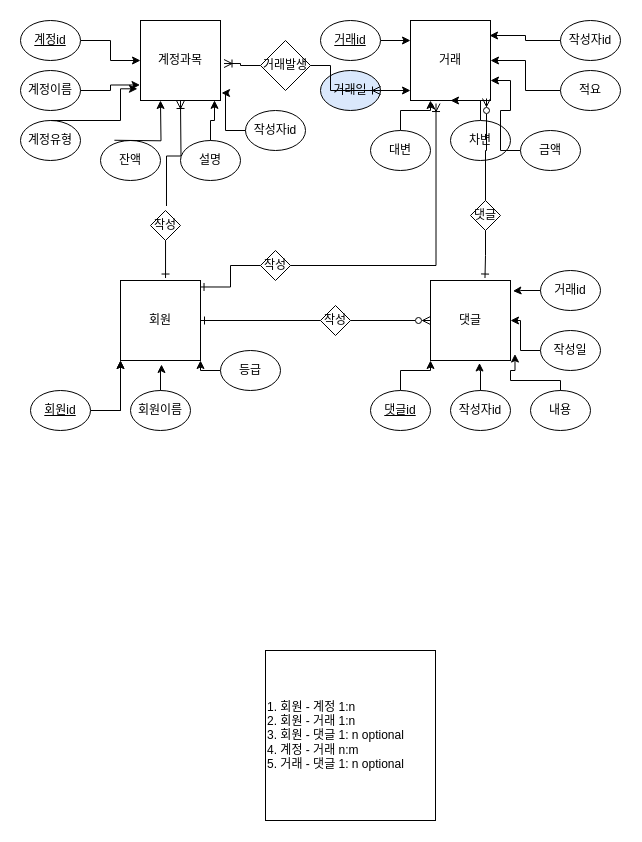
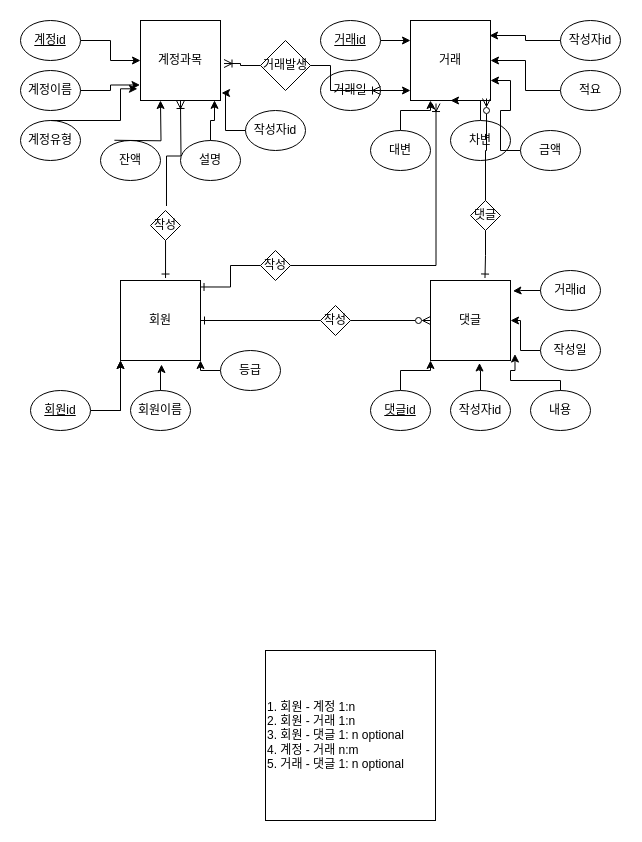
node "거래일": fillcolor #dae8fc -> #ffffff
